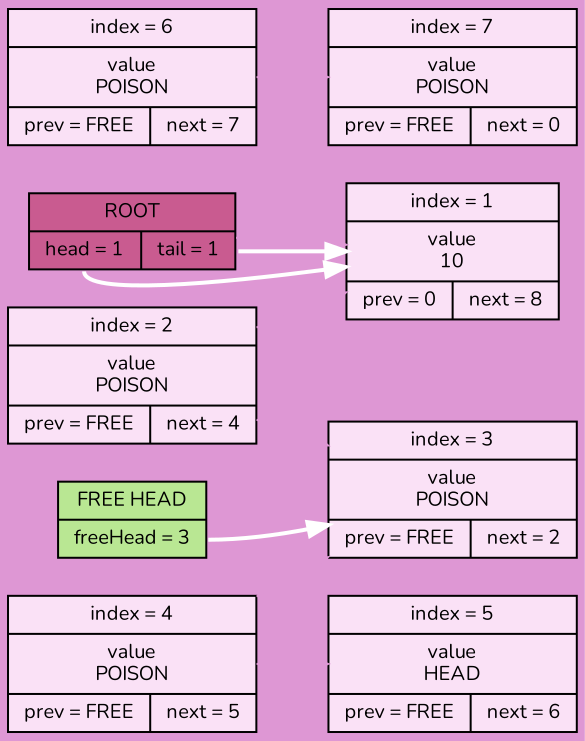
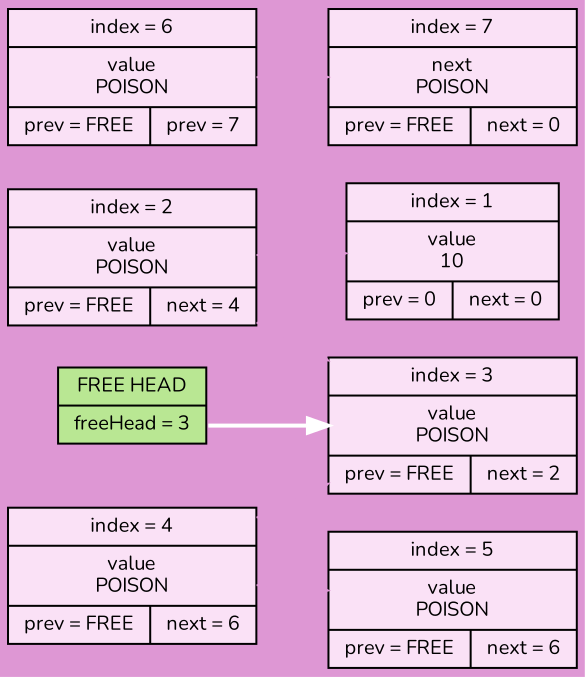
node "index = 7": text "value" -> "next"
node "index = 6": text "next = 7" -> "prev = 7"
node "ROOT": removed
node "index = 1": text "next = 8" -> "next = 0"
node "index = 5": text "HEAD" -> "POISON"
node "index = 4": text "next = 5" -> "next = 6"
